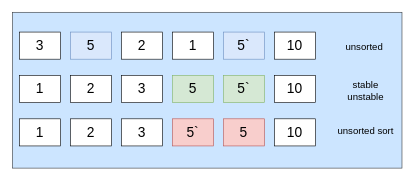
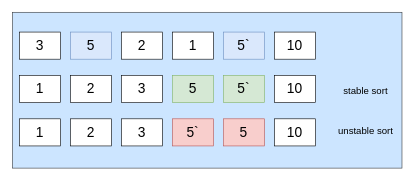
node "unsorted": removed
node "stable unstable": label "stable unstable" -> "stable sort"
node "unsorted sort": label "unsorted sort" -> "unstable sort"
